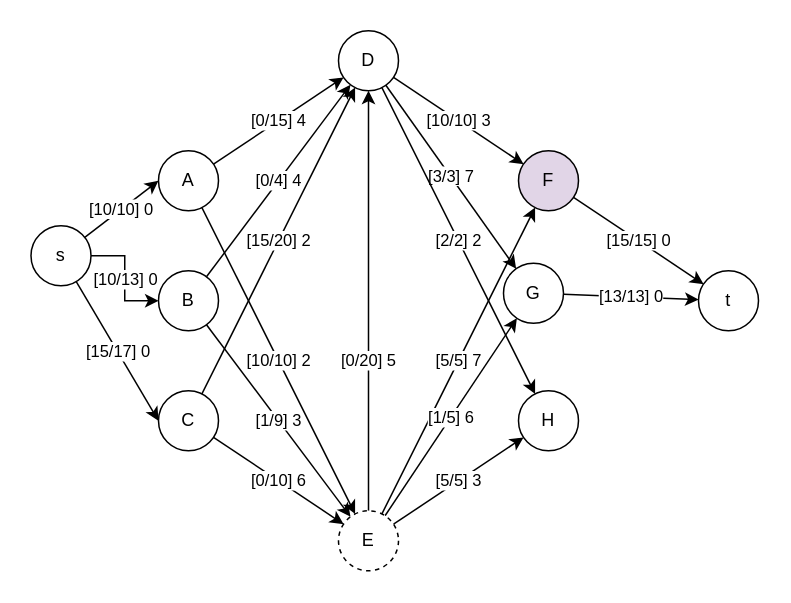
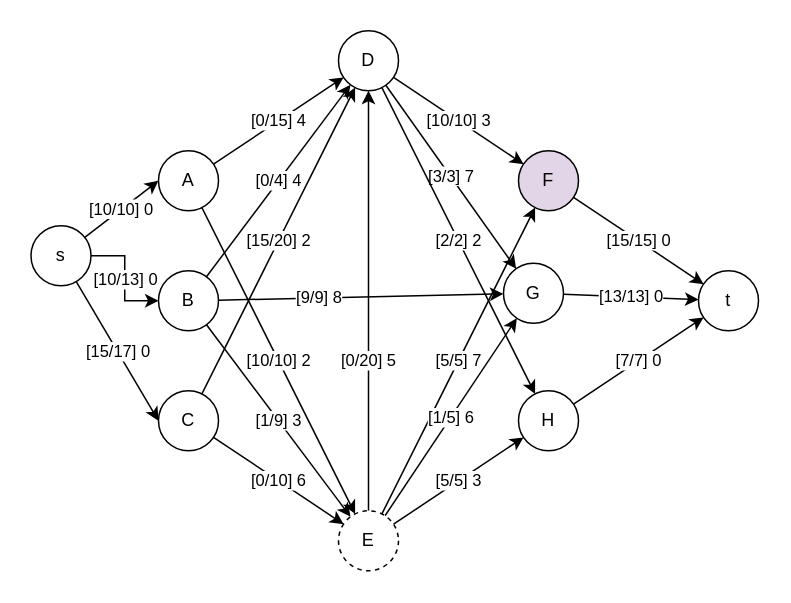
edge "B" -> "G": added, label "[9/9] 8"
edge "H" -> "t": added, label "[7/7] 0"
